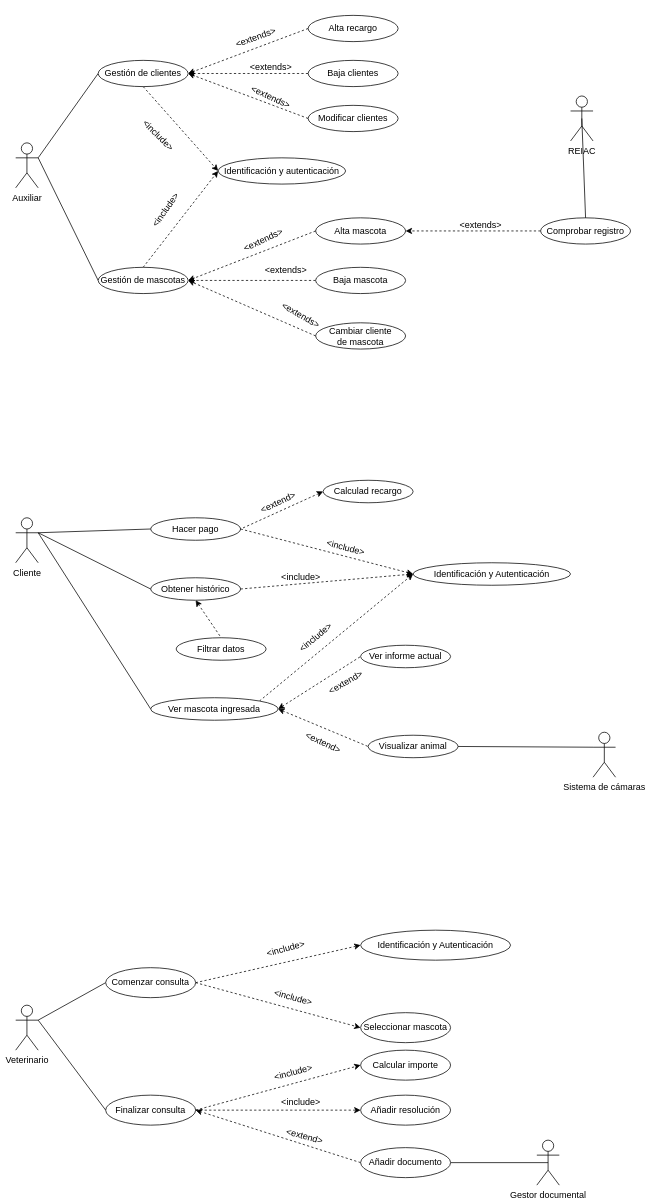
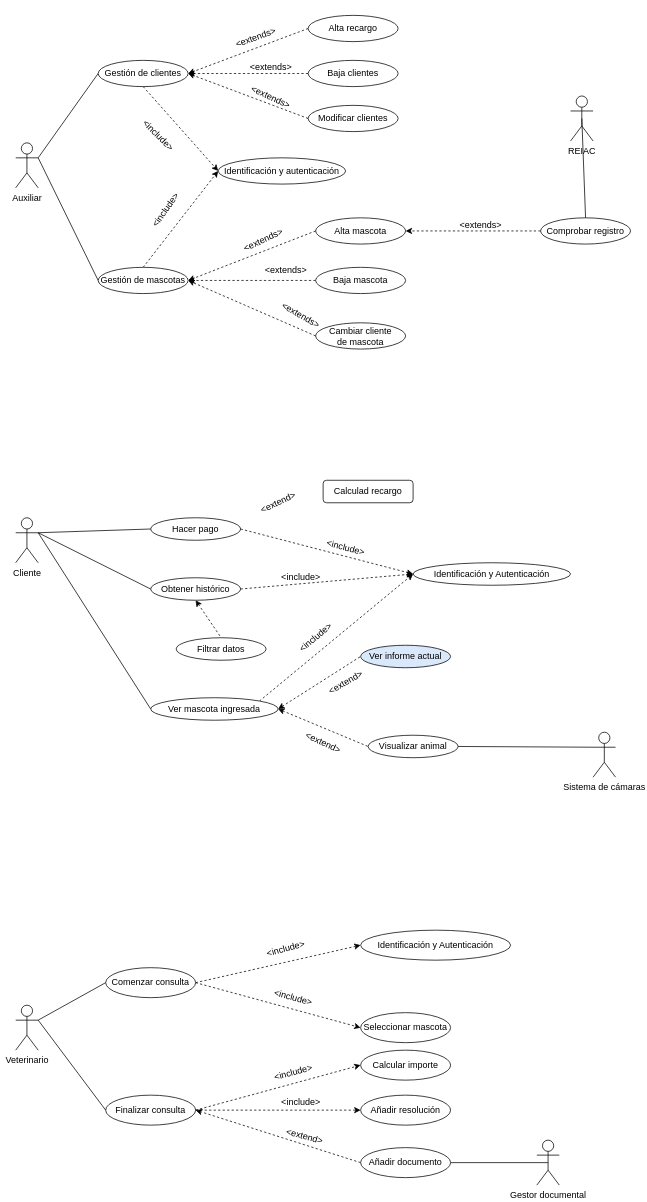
node "Calculad recargo": shape ellipse -> rounded rectangle
edge "Hacer pago" -> "Calculad recargo": removed
node "Ver informe actual": fillcolor #ffffff -> #dae8fc
